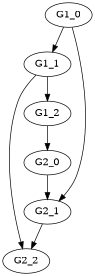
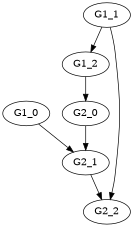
edge "G1_0" -> "G1_1": removed
